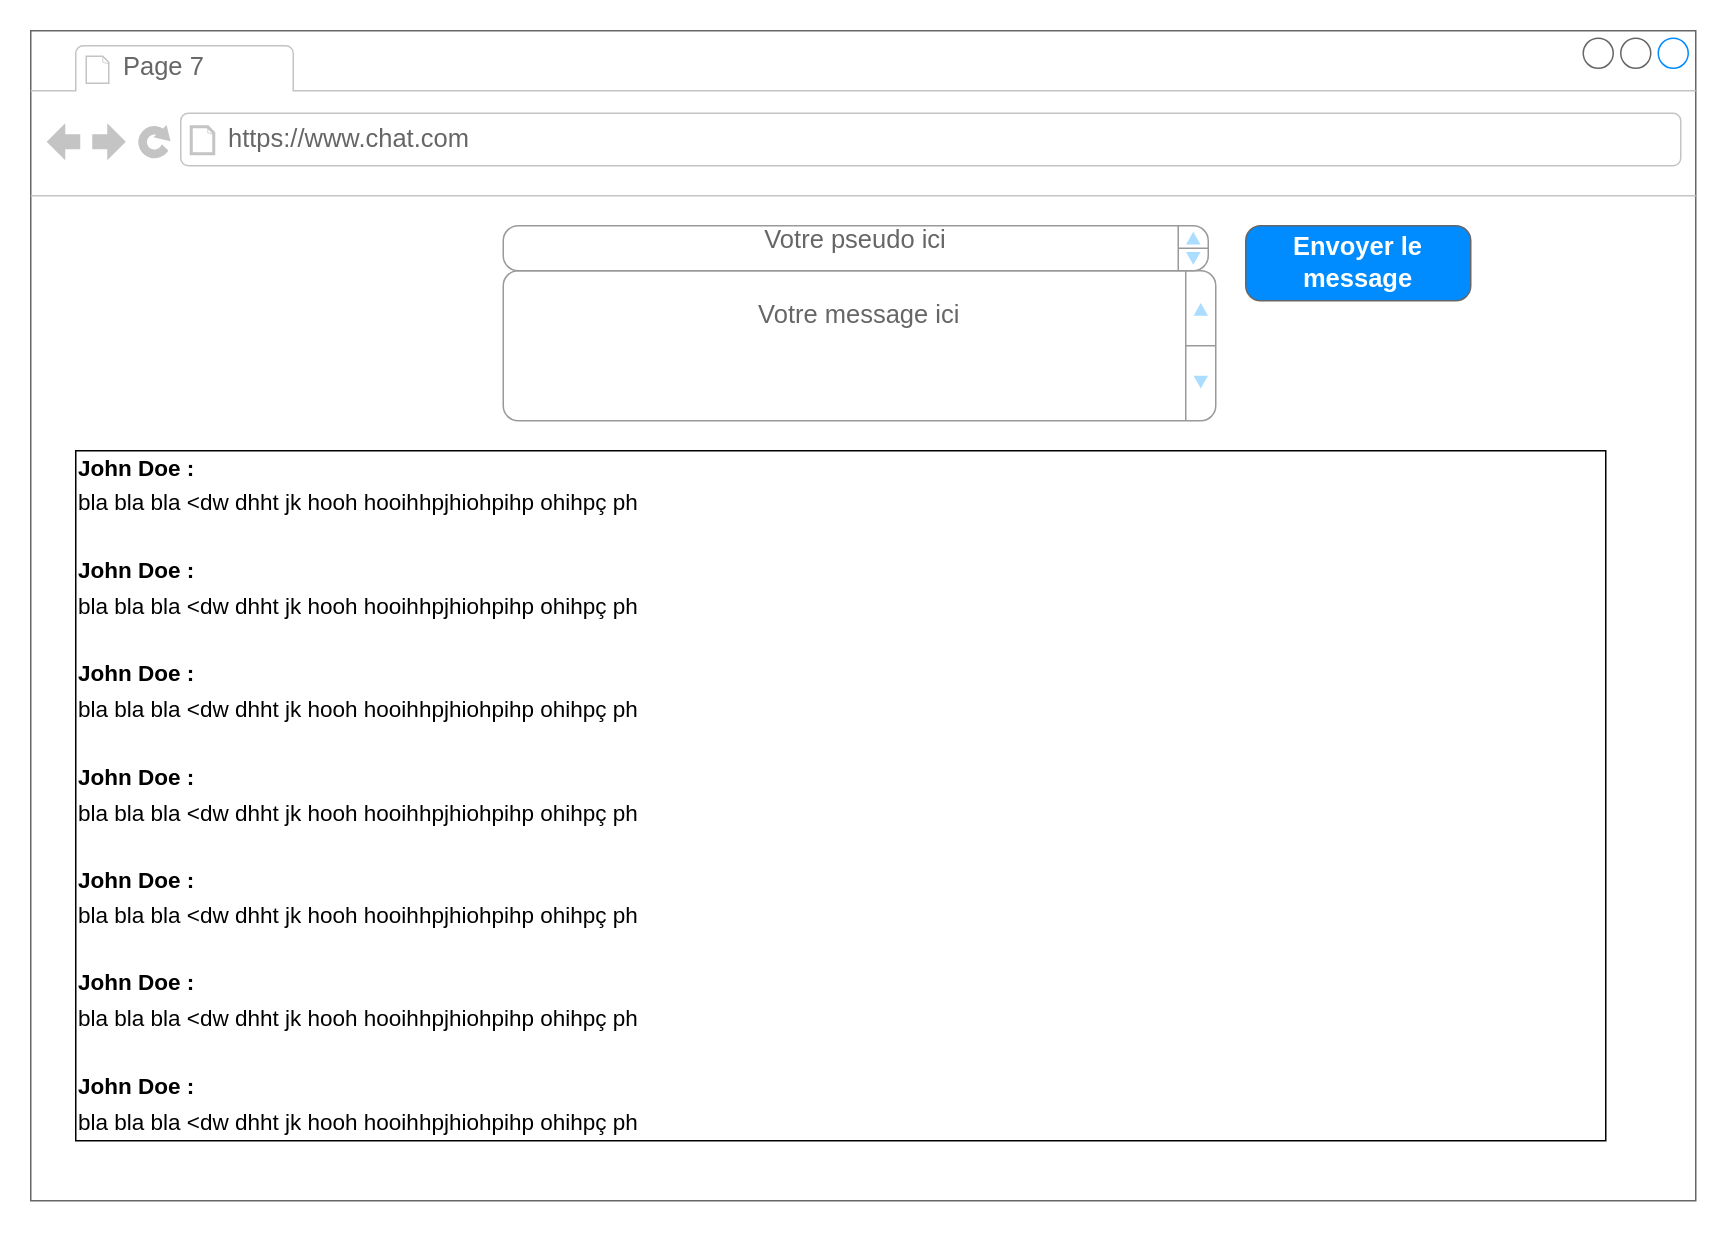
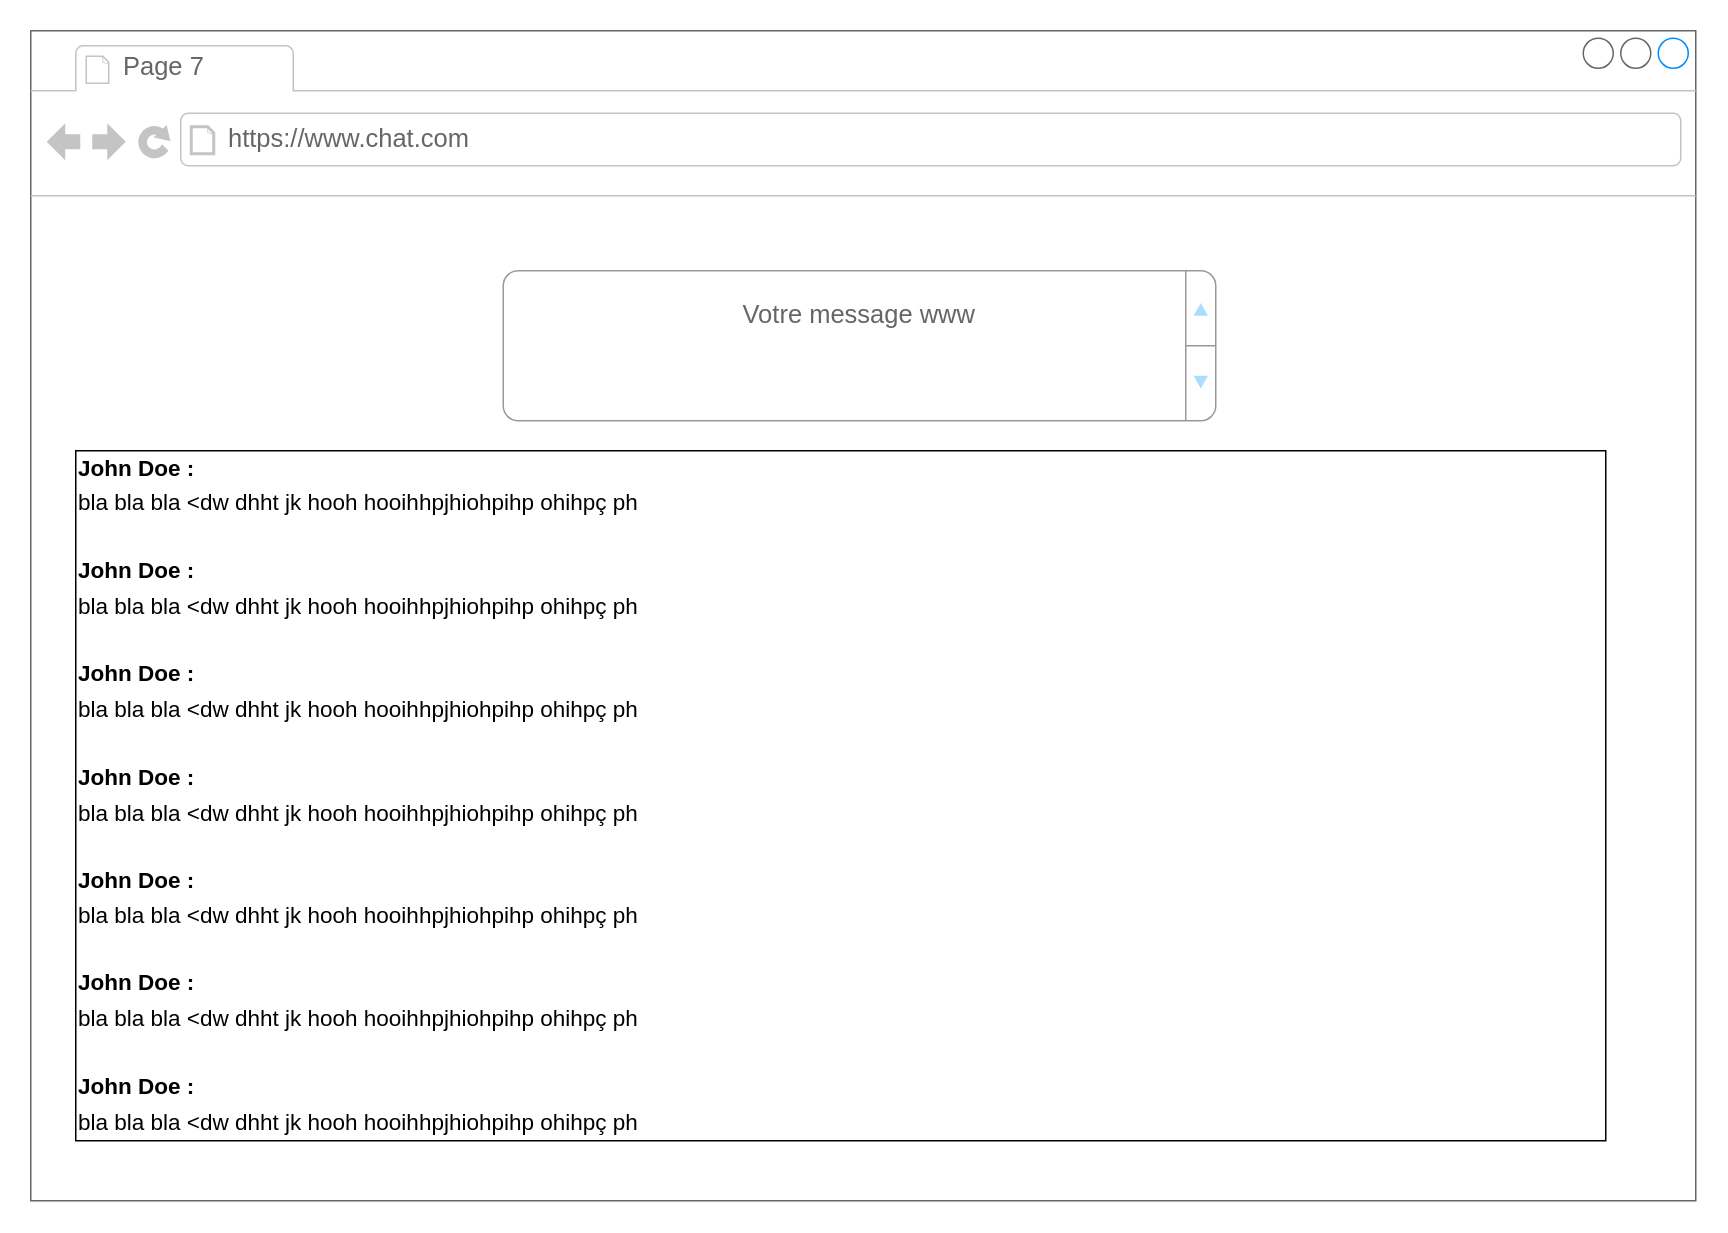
node "Votre pseudo ici": removed
node "Envoyer le message": removed
node "Votre message ici": label "Votre message ici" -> "Votre message www"
